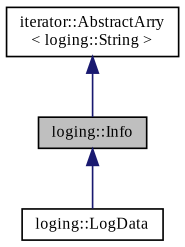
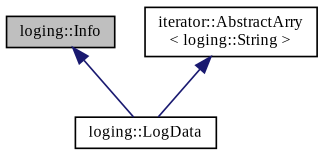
edge "loging::Info" -> "iterator::AbstractArry < loging::String >": now "loging::LogData" -> "iterator::AbstractArry < loging::String >"
